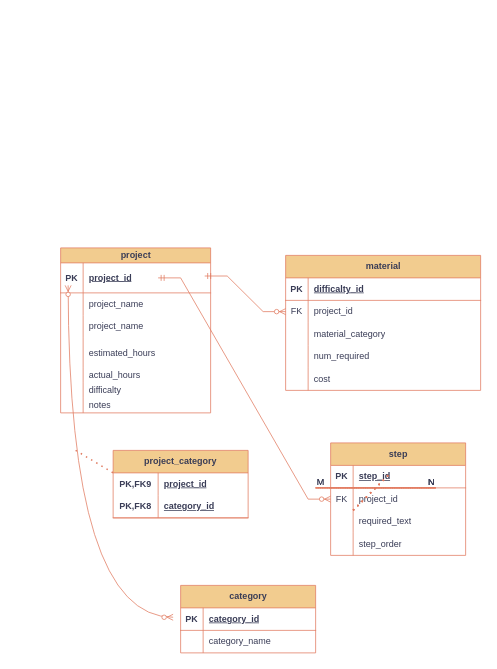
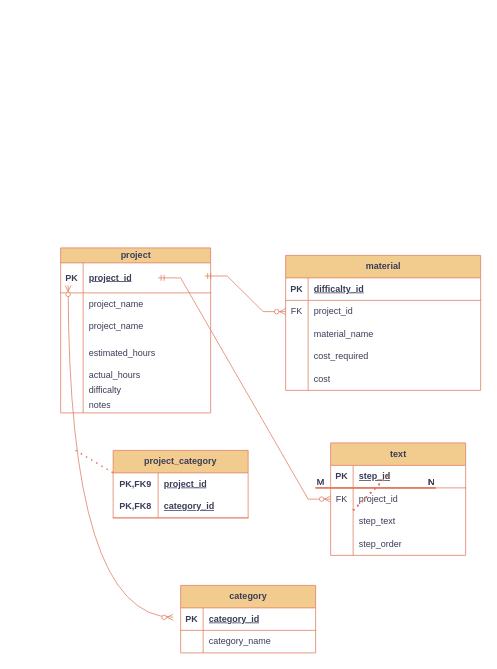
node "material_category": label "material_category" -> "material_name"
node "num_required": label "num_required" -> "cost_required"
node "step": label "step" -> "text"
node "required_text": label "required_text" -> "step_text"
